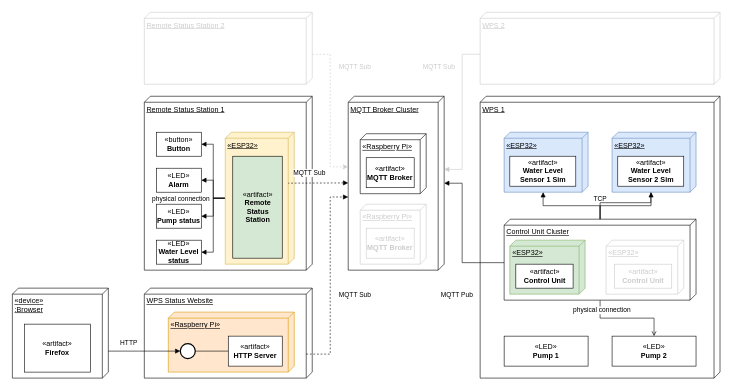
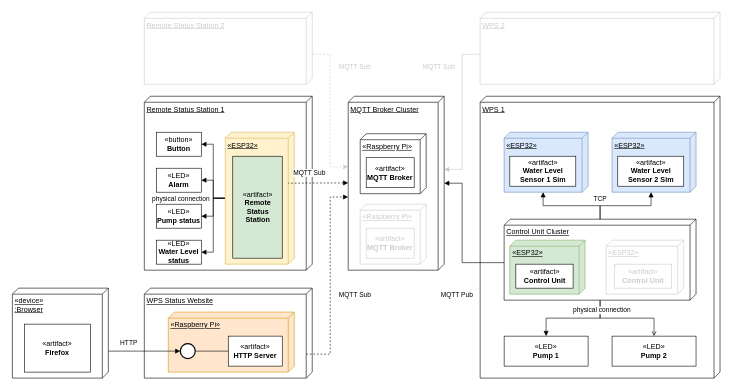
edge "Control Unit Cluster" -> "«artifact» Water Level Sensor 2 Sim": now "Control Unit Cluster" -> "«LED» Pump 1"
